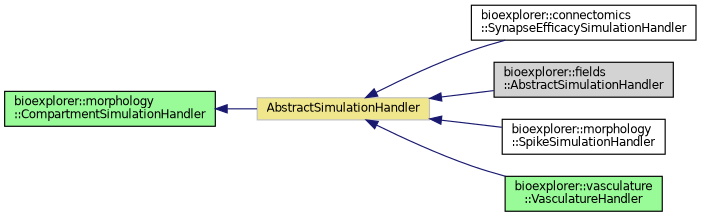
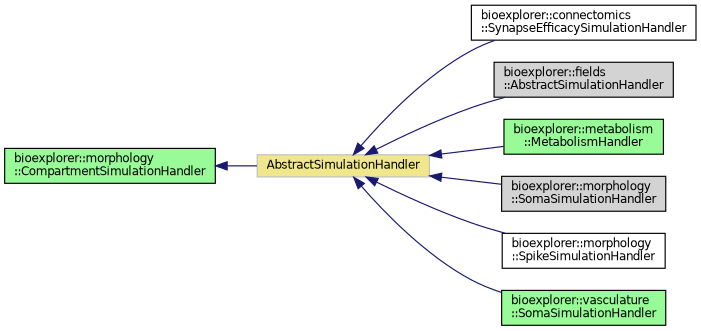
node "bioexplorer::metabolism ::MetabolismHandler": added
node "bioexplorer::morphology ::SomaSimulationHandler": added
node "bioexplorer::vasculature ::VasculatureHandler": label "bioexplorer::vasculature ::VasculatureHandler" -> "bioexplorer::vasculature ::SomaSimulationHandler"
